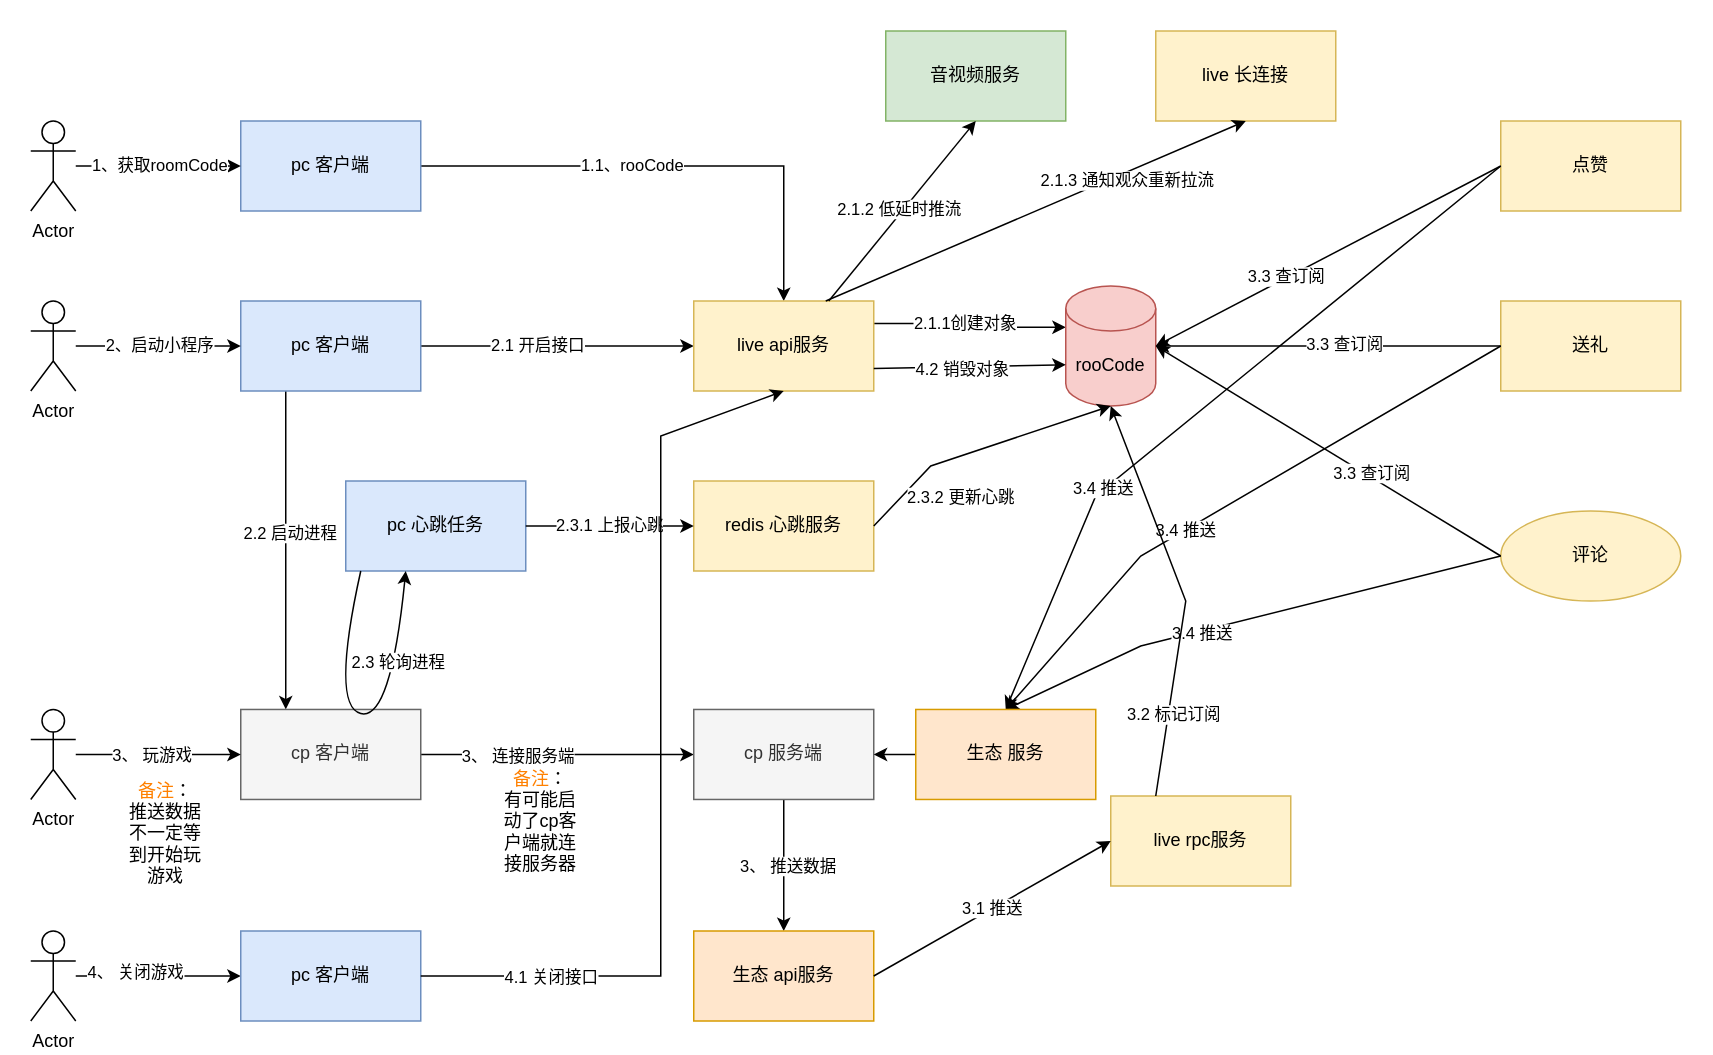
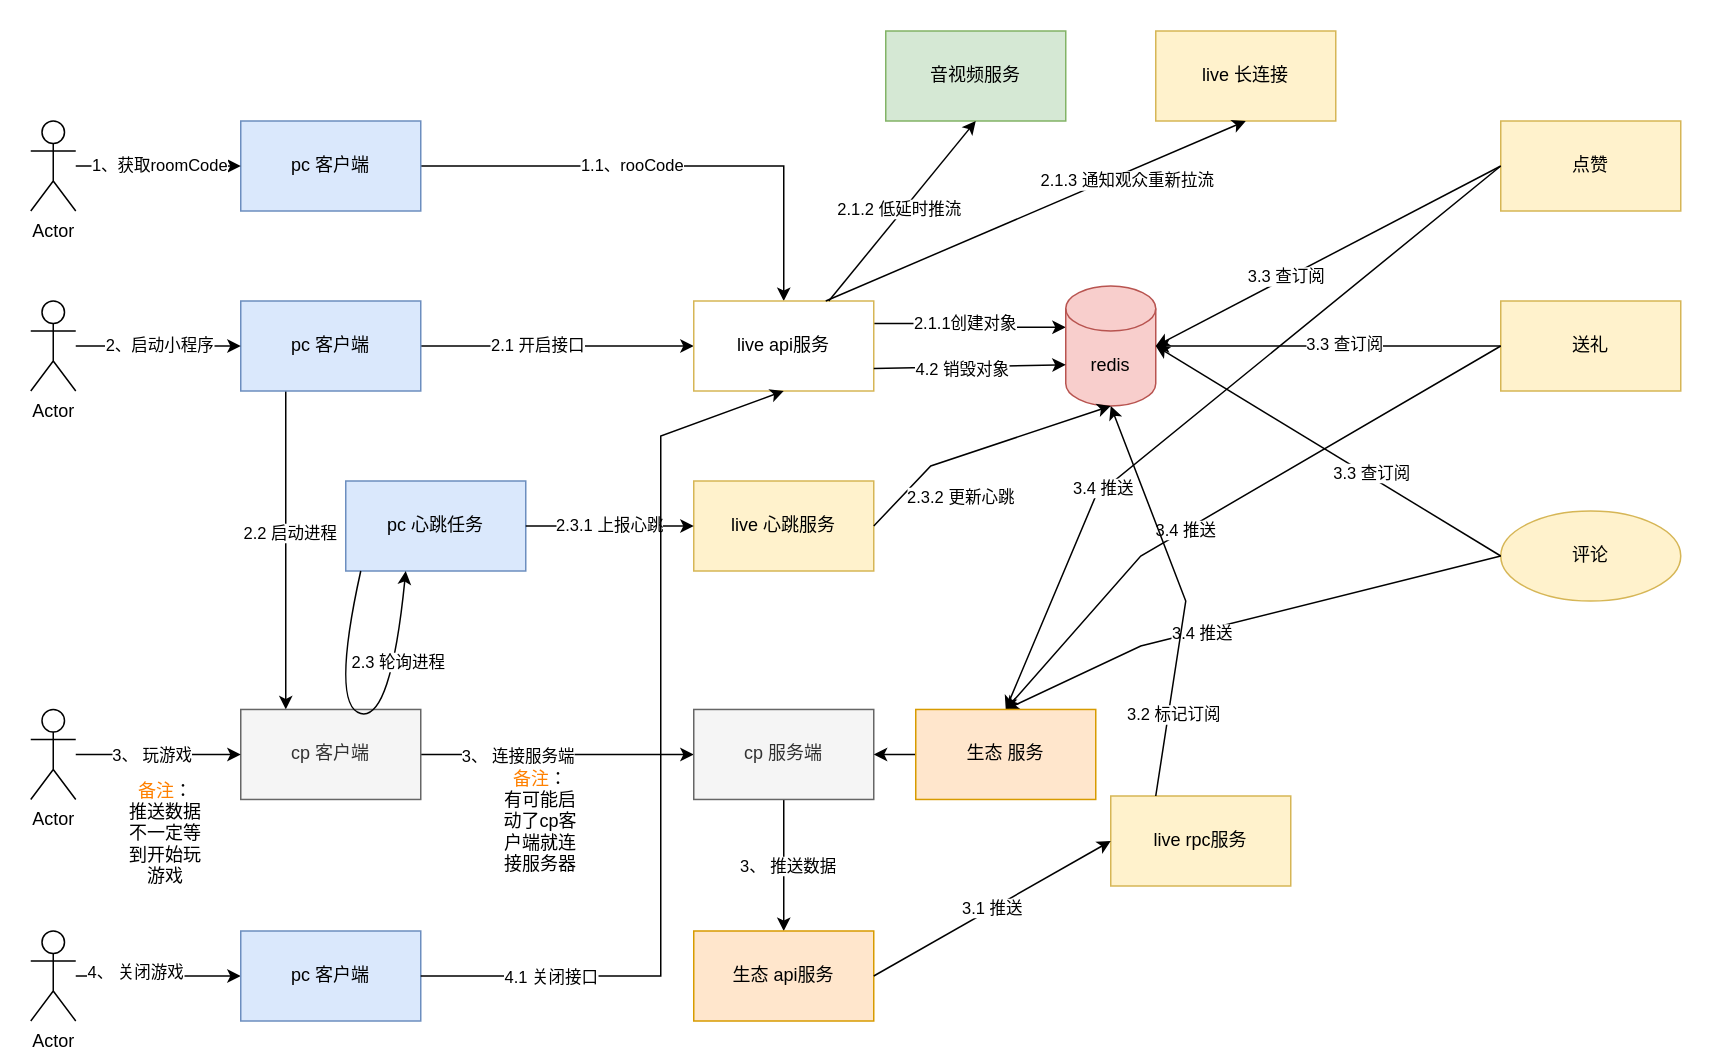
node "live api服务": fillcolor #fff2cc -> #ffffff
node "rooCode": label "rooCode" -> "redis"
node "redis 心跳服务": label "redis 心跳服务" -> "live 心跳服务"
